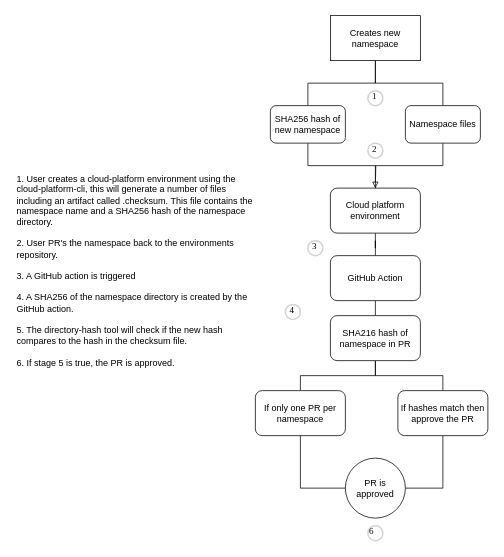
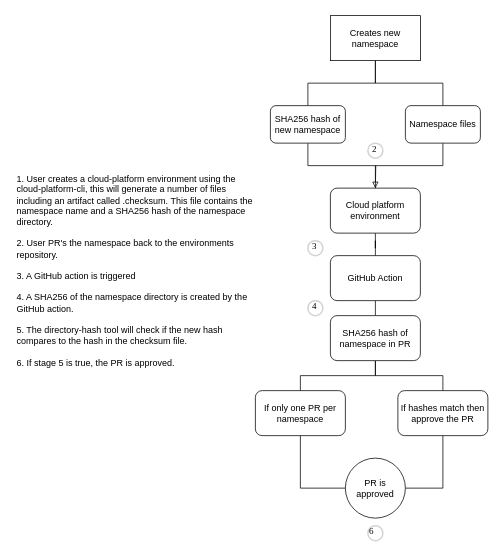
node "1": removed
node "4": moved (293, 312) -> (315, 308)
node "SHA216 hash of namespace in PR": label "SHA216 hash of namespace in PR" -> "SHA256 hash of namespace in PR"
